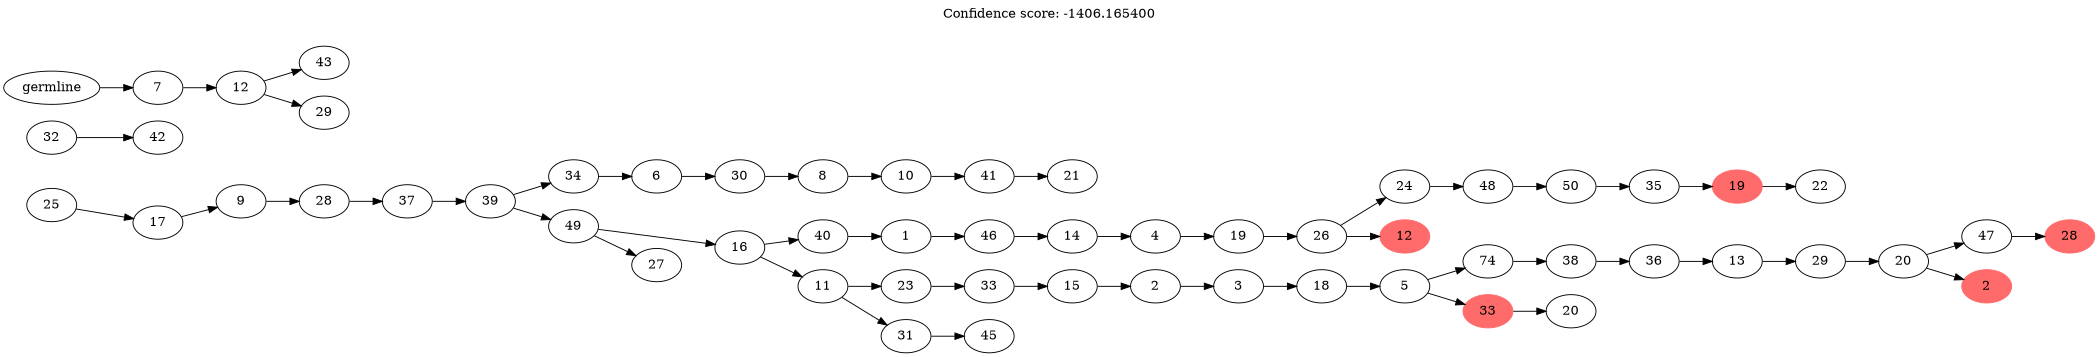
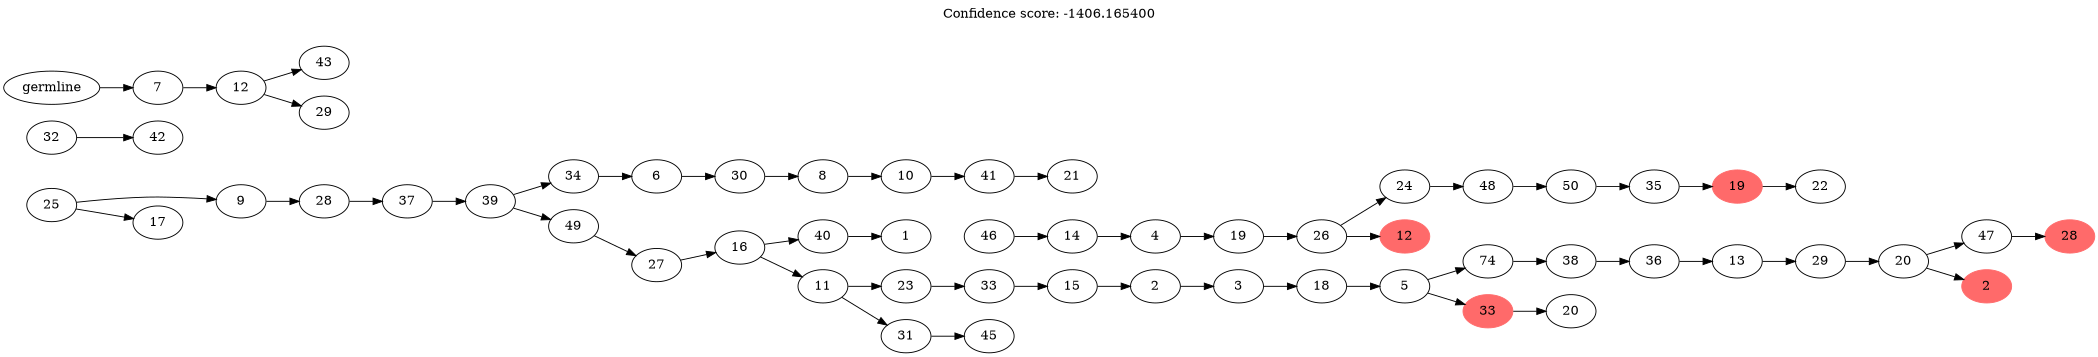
edge "17" -> "9": now "25" -> "9"
edge "49" -> "16": now "27" -> "16"
edge "1" -> "46": removed
